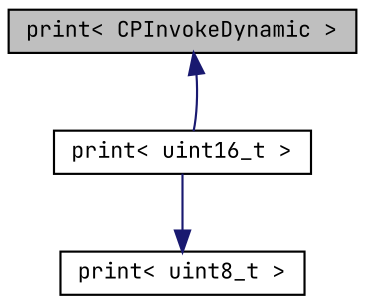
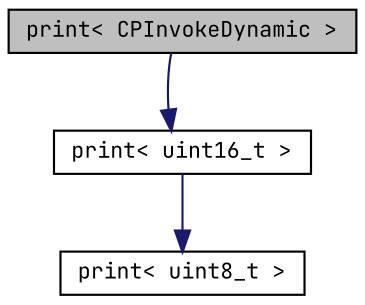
edge "print< uint16_t >" -> "print< CPInvokeDynamic >": reversed
